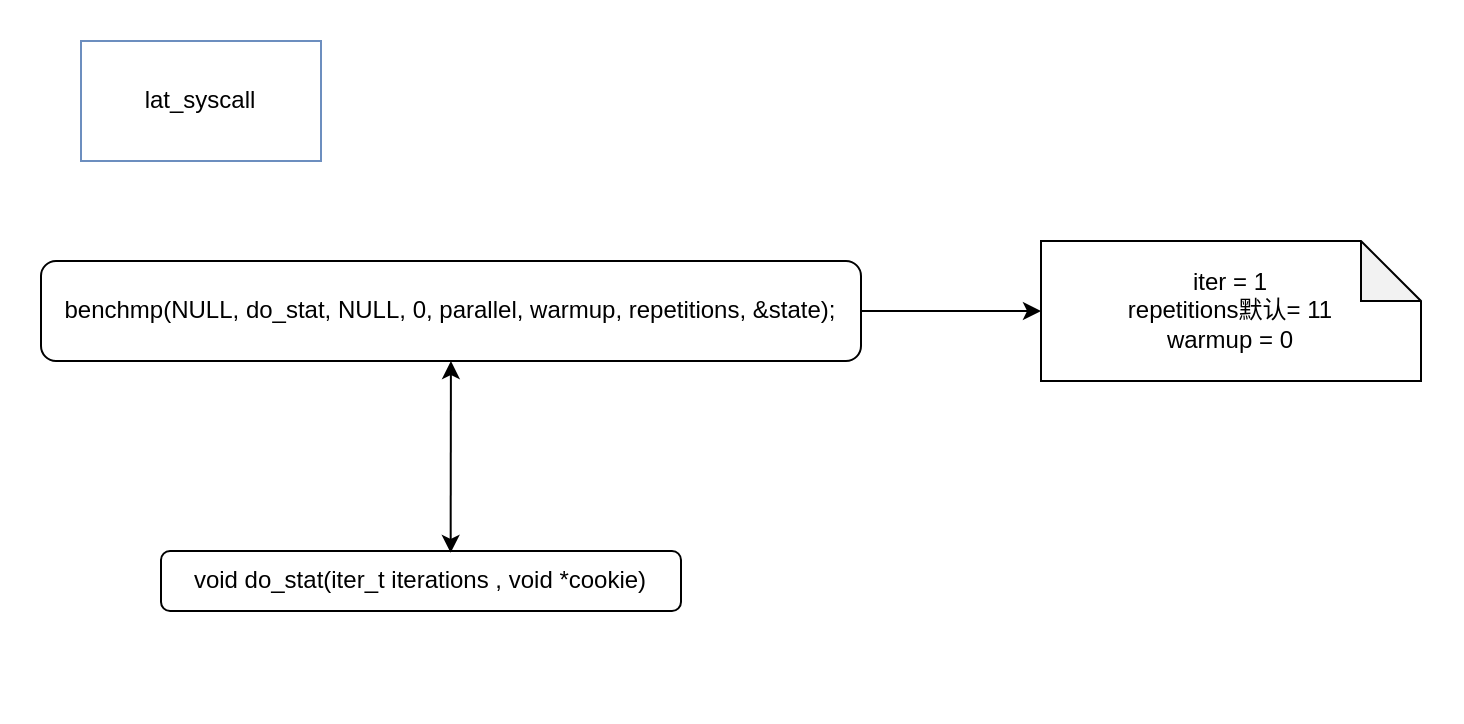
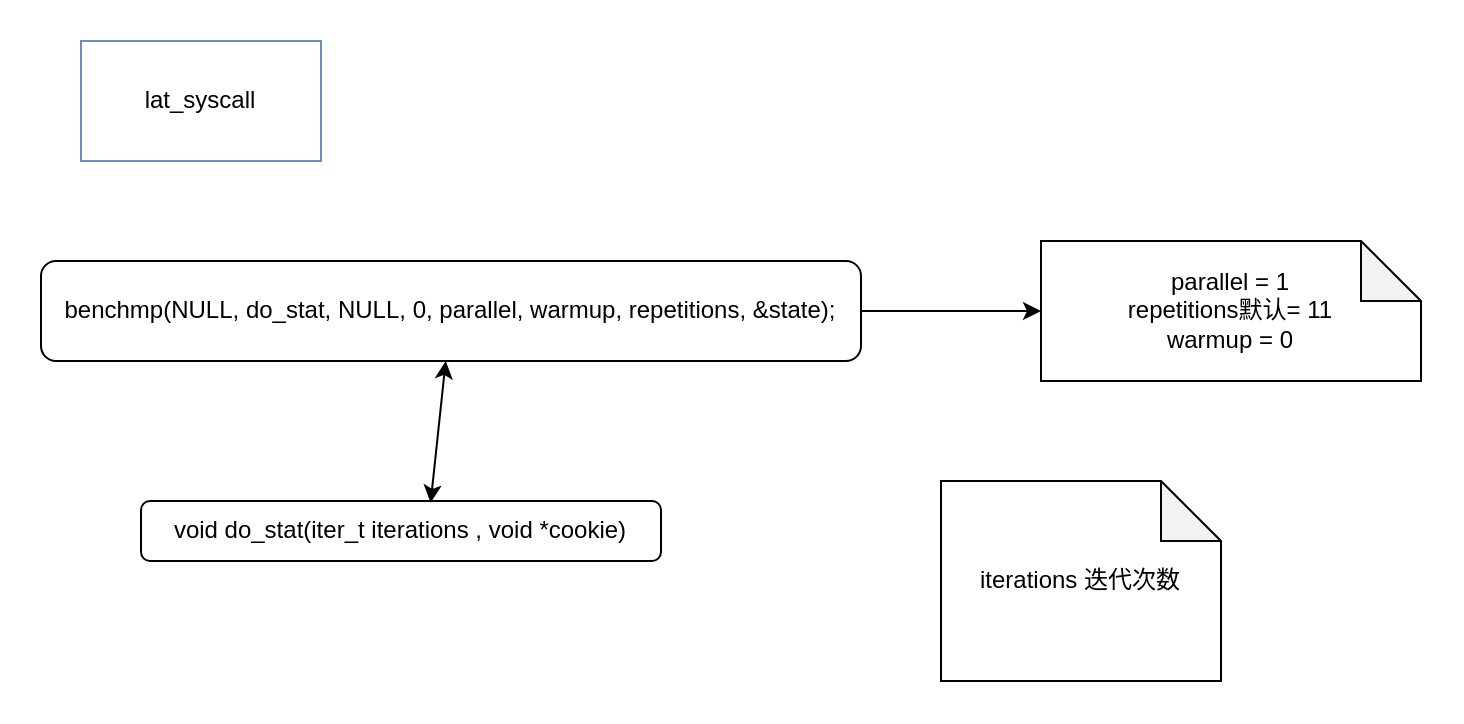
node "iter = 1 repetitions默认= 11 warmup = 0": label "iter = 1 repetitions默认= 11 warmup = 0" -> "parallel = 1 repetitions默认= 11 warmup = 0"
node "void do_stat(iter_t iterations , void *cookie)": moved (421, 581) -> (401, 531)
node "iterations 迭代次数": added
